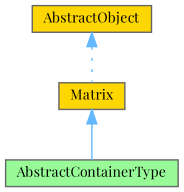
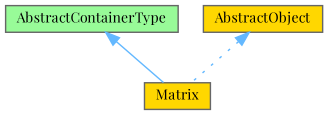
edge "AbstractContainerType" -> "Matrix": reversed
